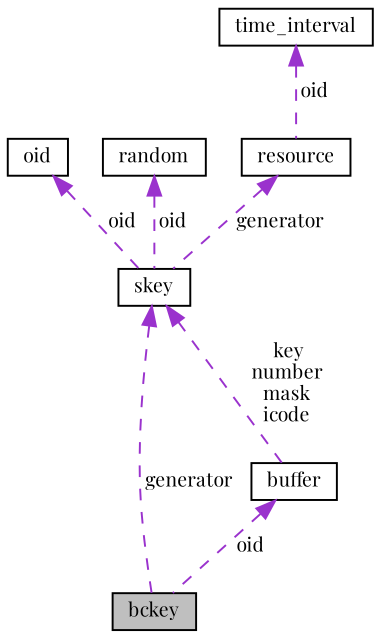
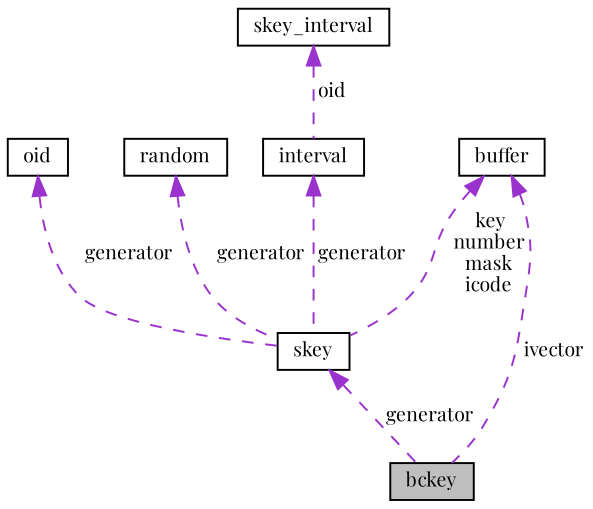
node "time_interval": label "time_interval" -> "skey_interval"
node "resource": label "resource" -> "interval"
edge "skey" -> "oid": label " oid" -> " generator"
edge "skey" -> "random": label " oid" -> " generator"
edge "buffer" -> "skey": reversed
edge "bckey" -> "buffer": label " oid" -> " ivector"
